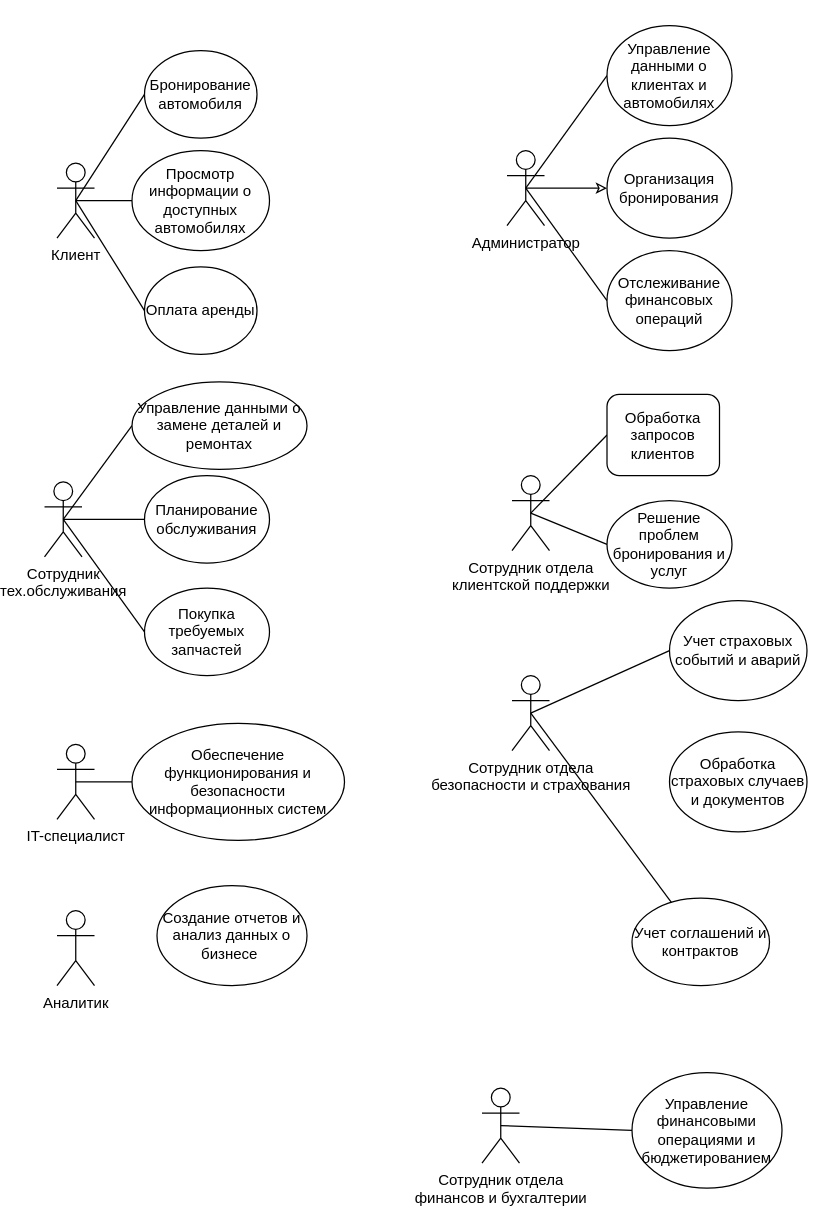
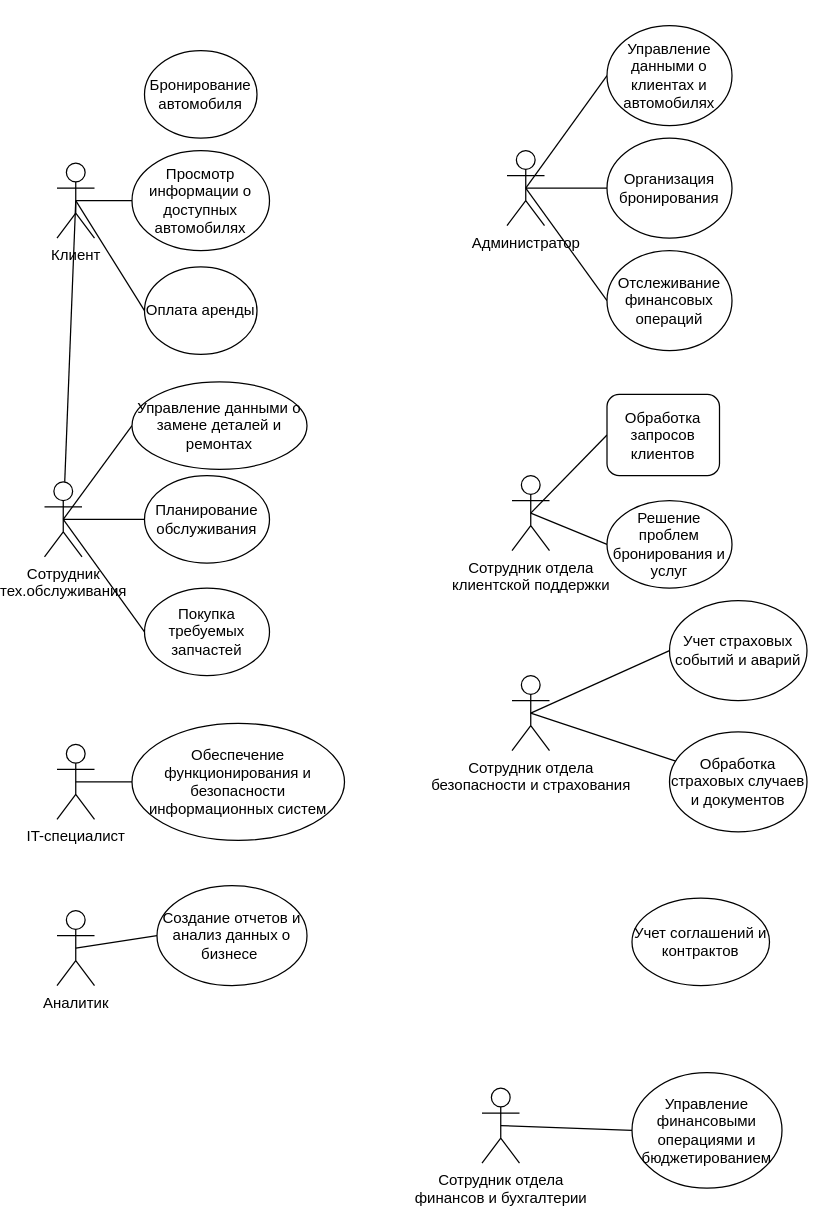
edge "Бронирование автомобиля" -- "Клиент": now "Сотрудник тех.обслуживания" -- "Клиент"
edge "Администратор" -> "Организация бронирования": arrowhead classic -> none
edge "Сотрудник отдела безопасности и страхования" -- "Учет соглашений и контрактов": now "Сотрудник отдела безопасности и страхования" -- "Обработка страховых случаев и документов"
edge "Создание отчетов и анализ данных о бизнесе" -- "Аналитик": added
